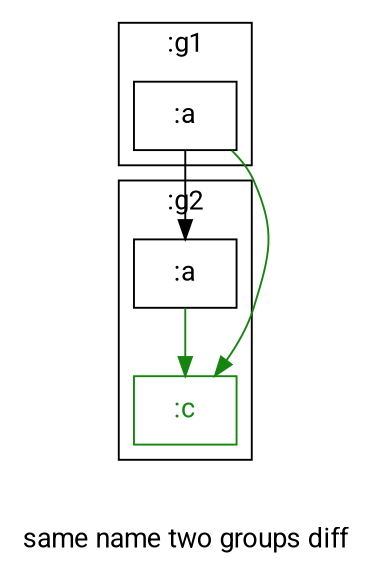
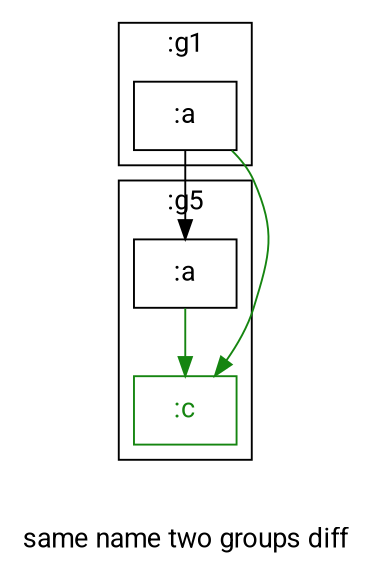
cluster ":g2": label ":g2" -> ":g5"
